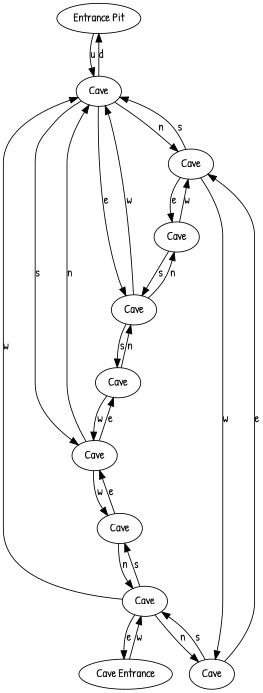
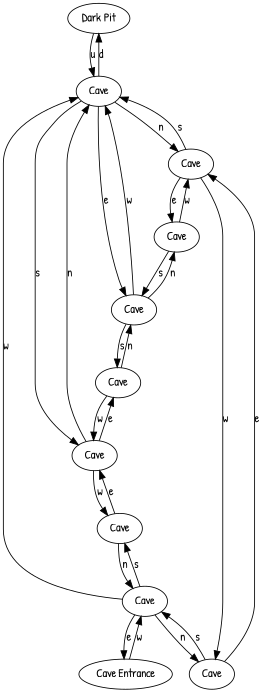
node "Entrance Pit": label "Entrance Pit" -> "Dark Pit"
